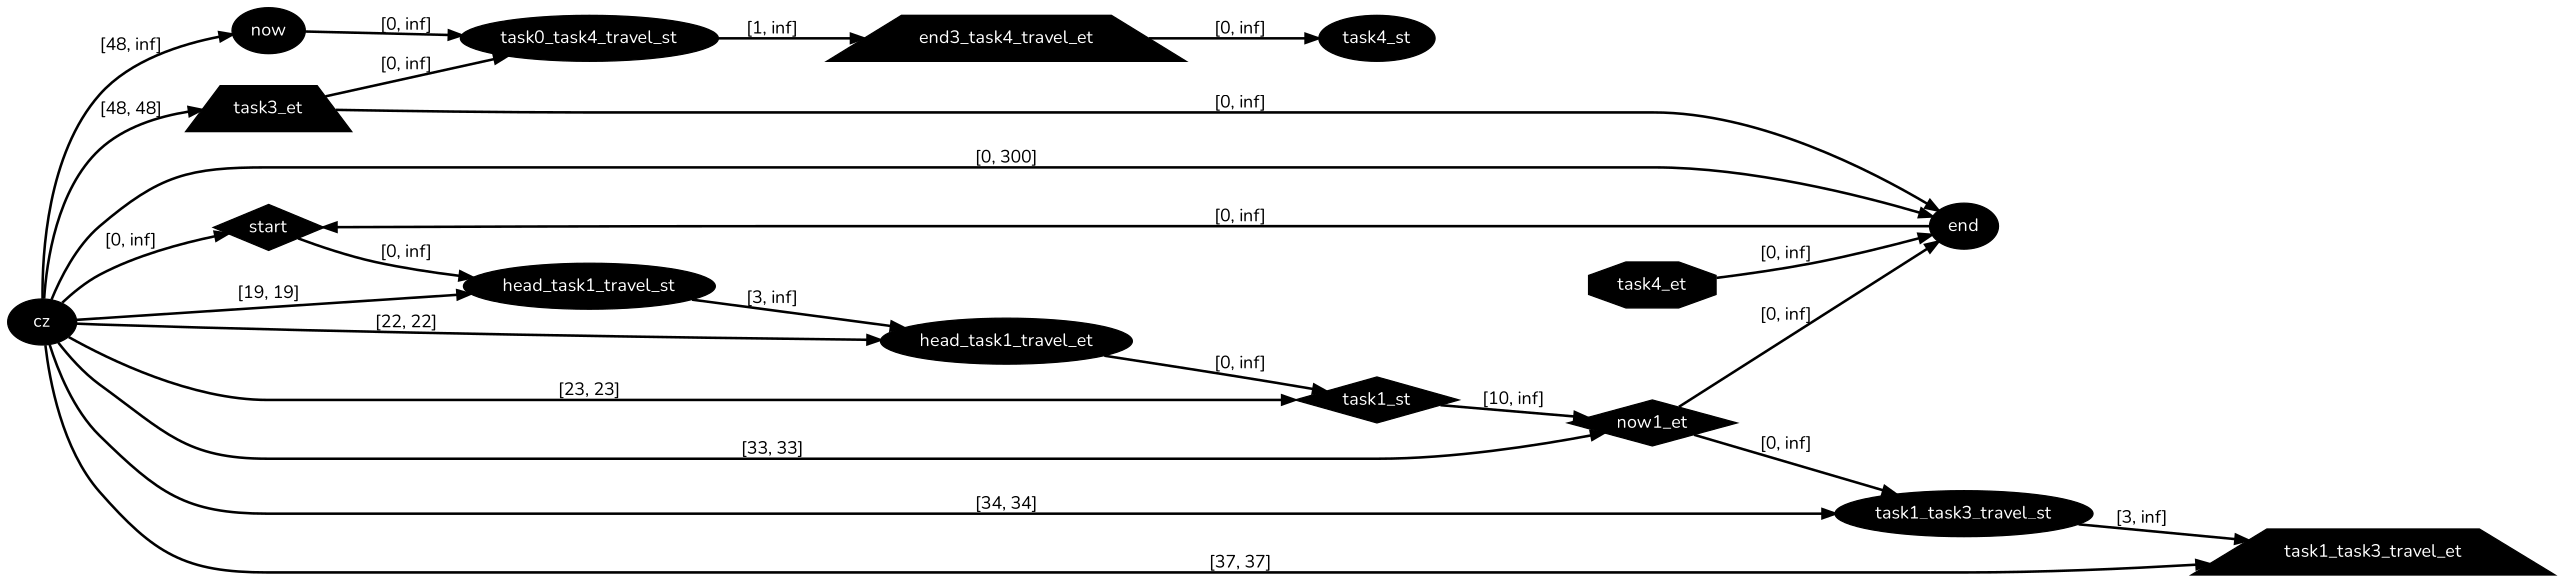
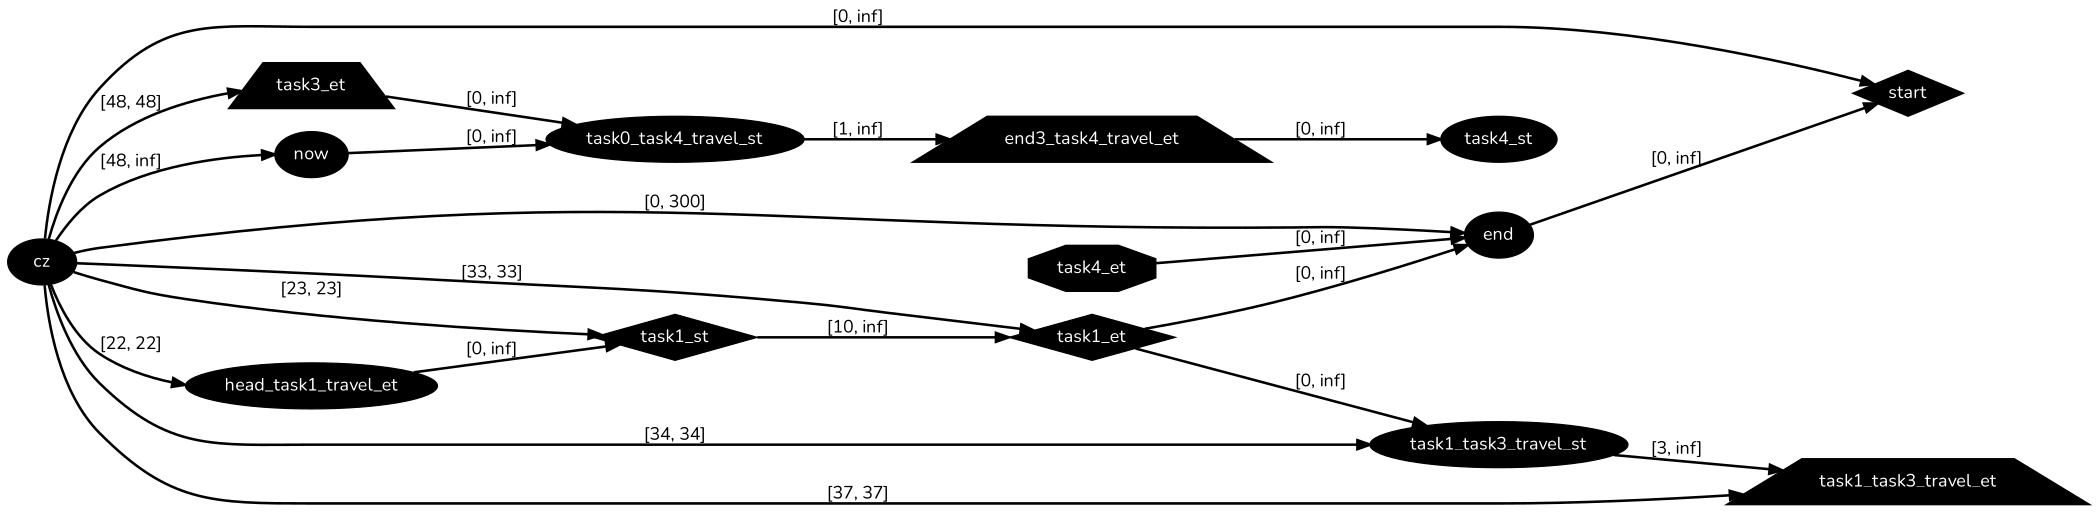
edge "task3_et" -> "end": removed, label "[0, inf]"
node "head_task1_travel_st": removed
node "now1_et": label "now1_et" -> "task1_et"
